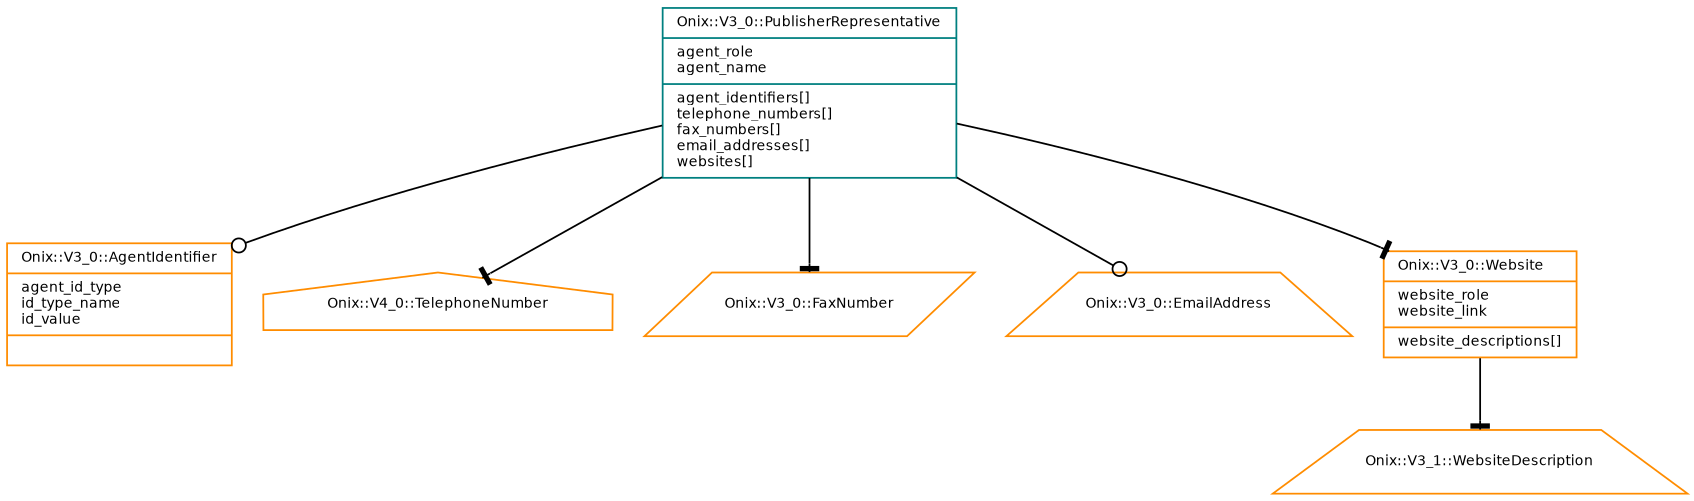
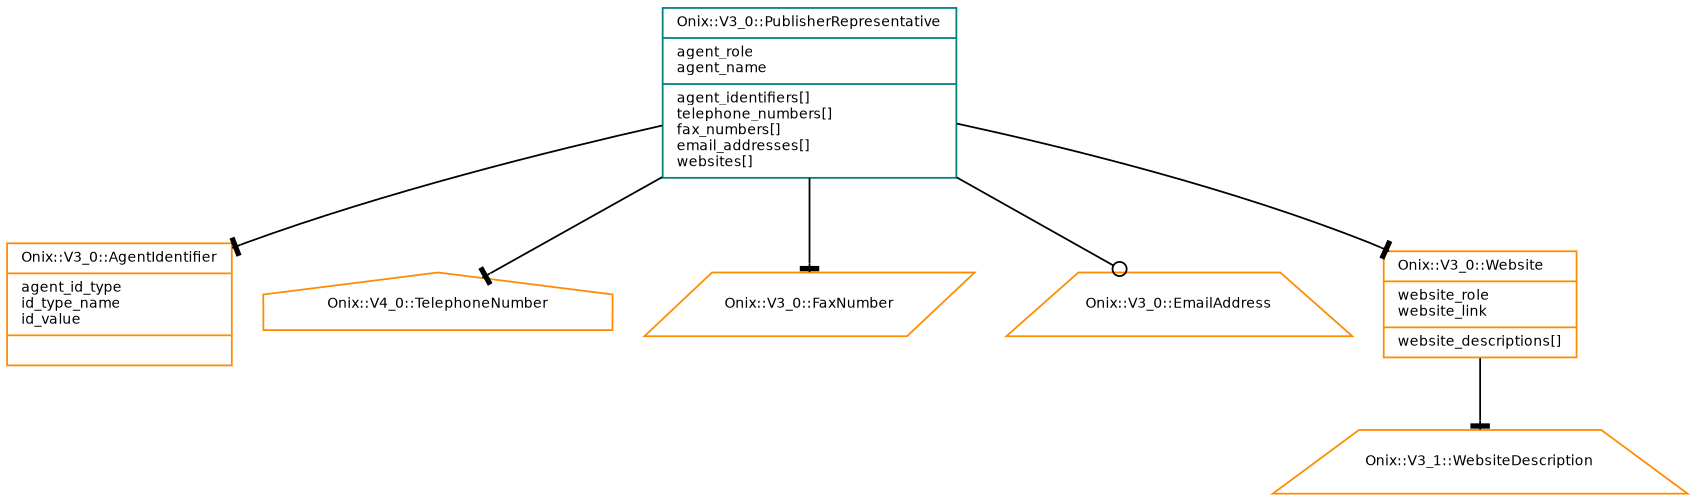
edge "Onix::V3_0::PublisherRepresentative" -> "Onix::V3_0::AgentIdentifier": arrowhead odot -> tee
